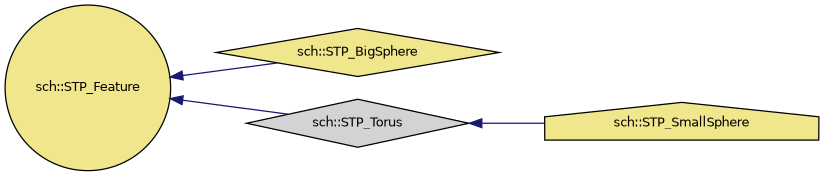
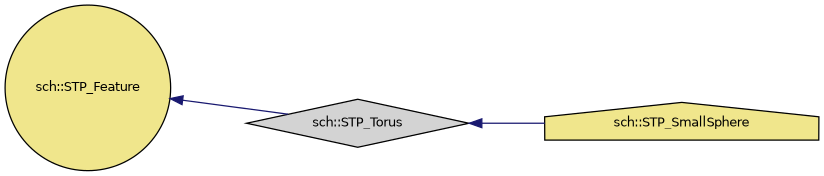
node "sch::STP_BigSphere": removed
